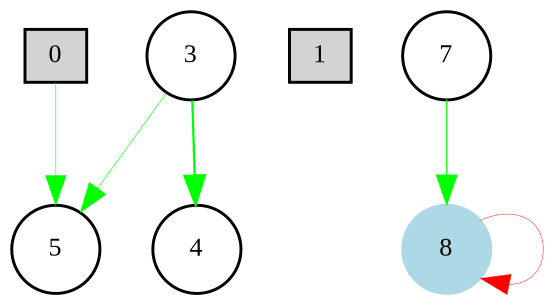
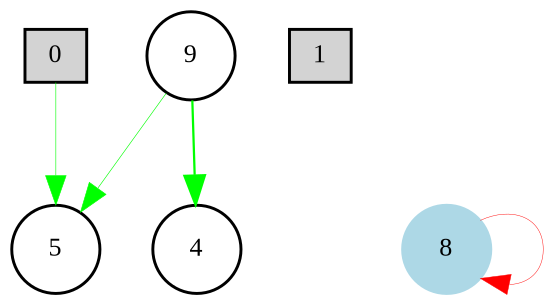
node "3": label "3" -> "9"
node "7": removed
